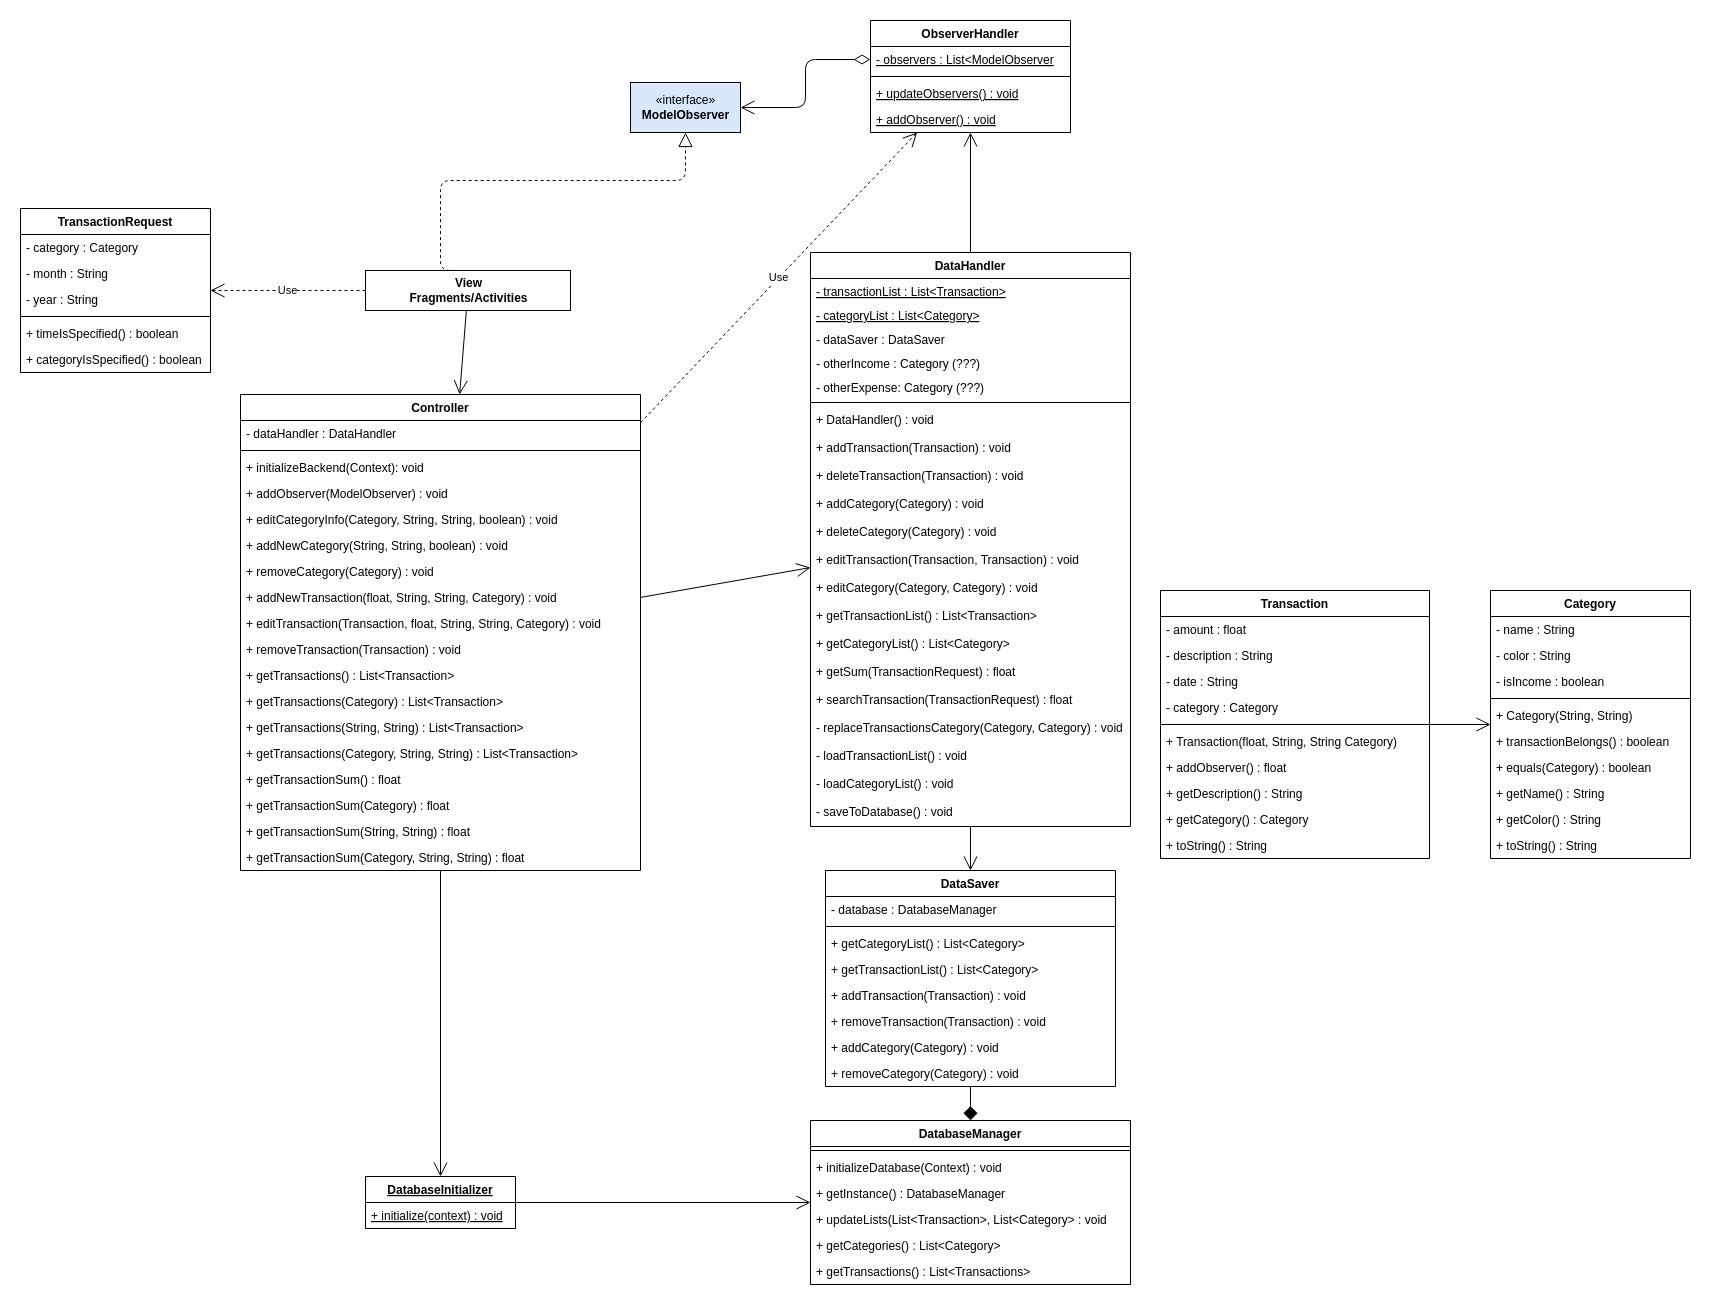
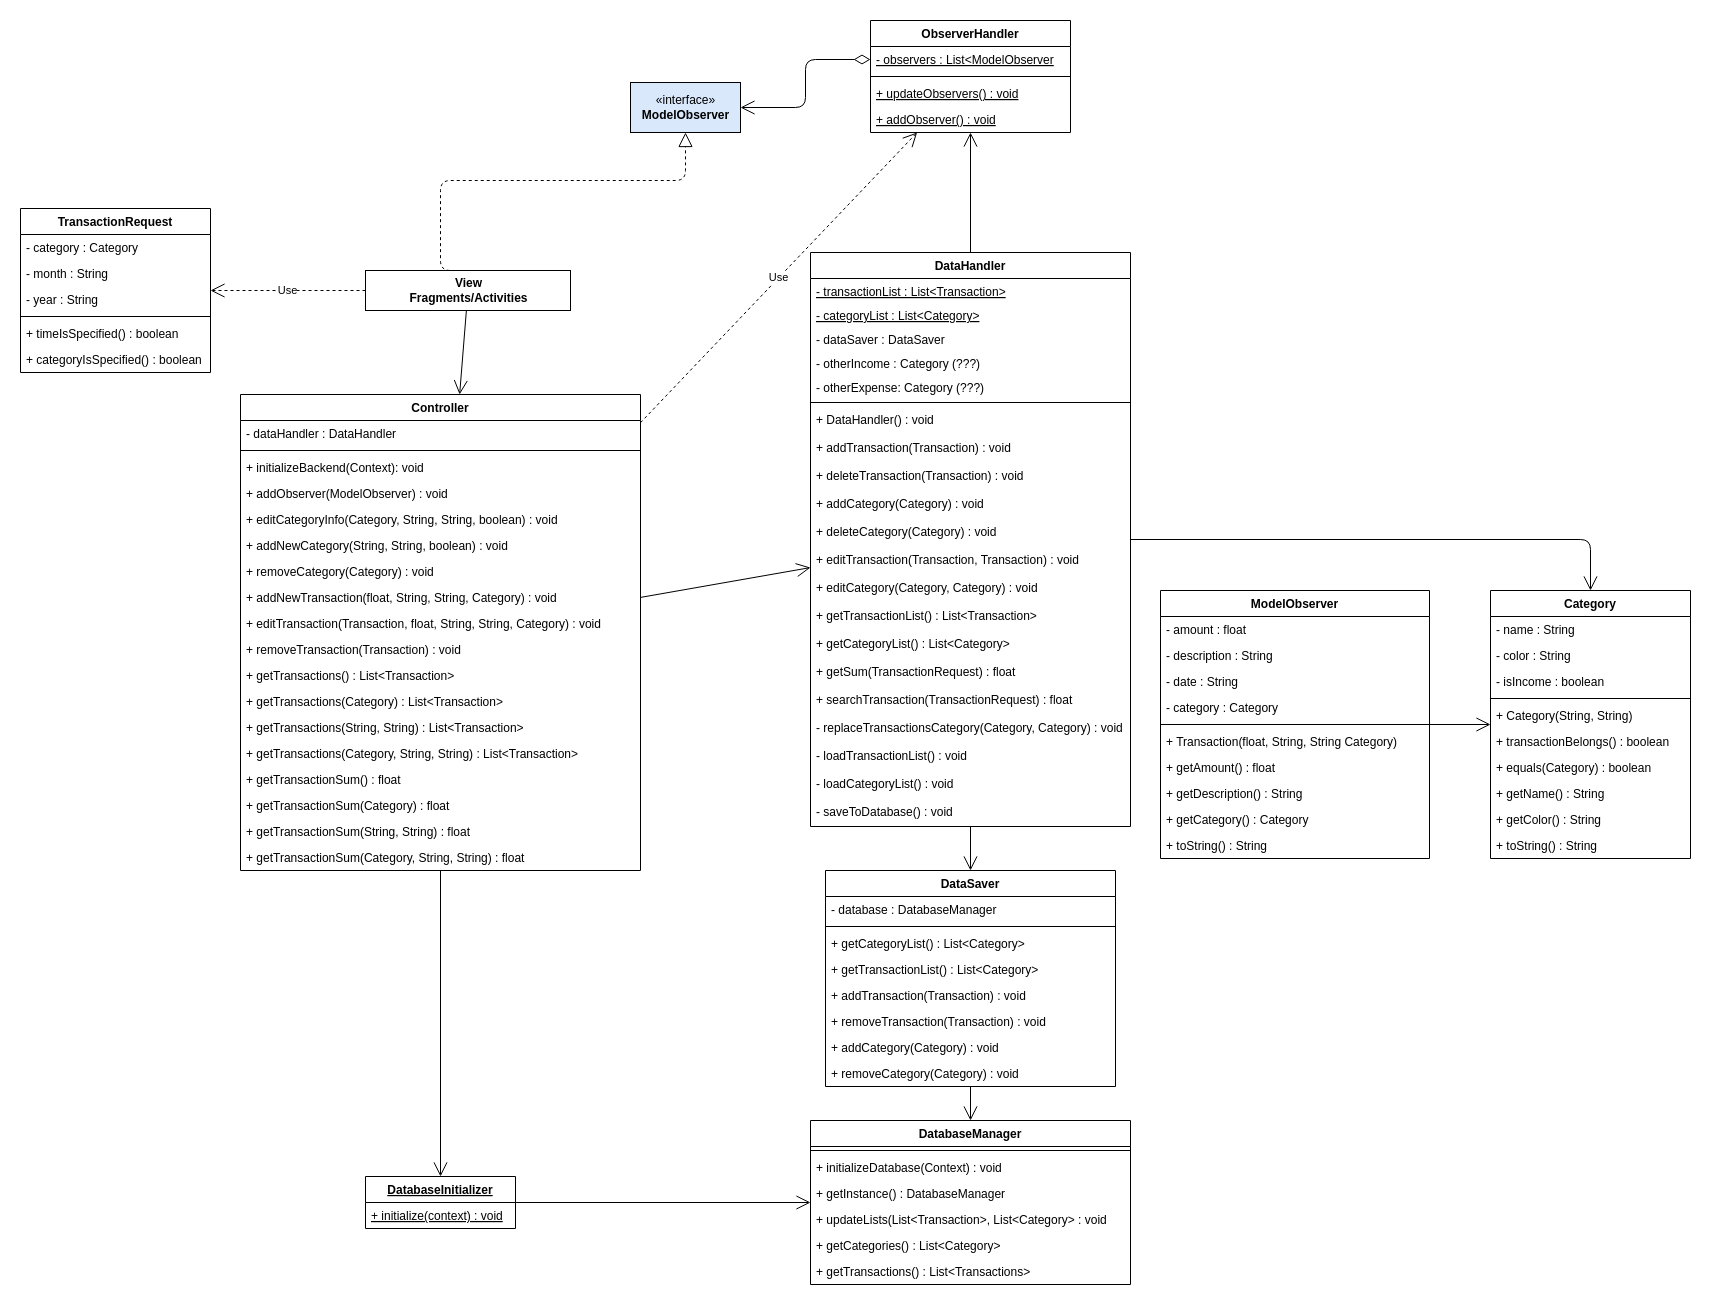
edge "DataHandler" -> "Category": added
node "Transaction": label "Transaction" -> "ModelObserver"
node "+ addObserver() : float": label "+ addObserver() : float" -> "+ getAmount() : float"
edge "DataSaver" -> "DatabaseManager": arrowhead diamond -> open
